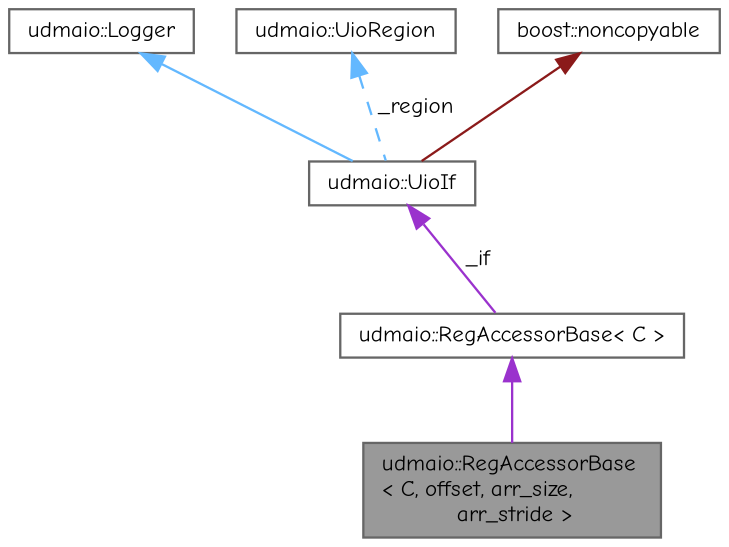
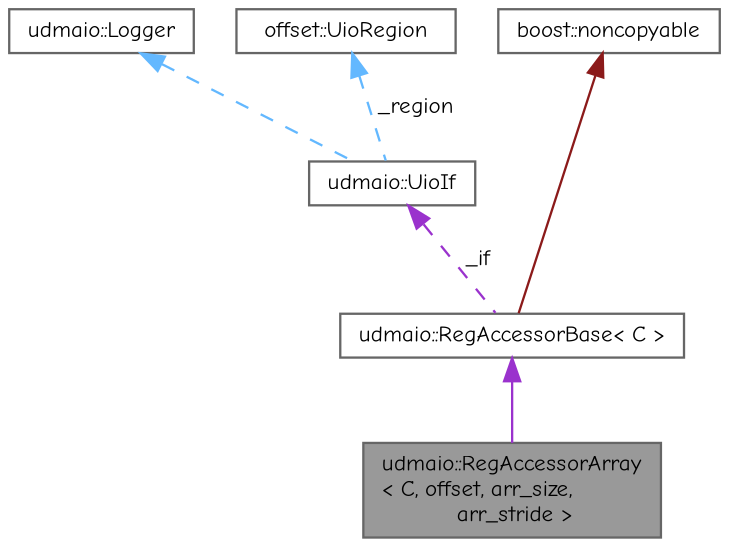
node "udmaio::UioRegion": label "udmaio::UioRegion" -> "offset::UioRegion"
edge "udmaio::UioIf" -> "udmaio::Logger": style solid -> dashed
edge "udmaio::UioIf" -> "boost::noncopyable": now "udmaio::RegAccessorBase< C >" -> "boost::noncopyable"
edge "udmaio::RegAccessorBase< C >" -> "udmaio::UioIf": style solid -> dashed
node "udmaio::RegAccessorBase < C, offset, arr_size, arr_stride >": label "udmaio::RegAccessorBase < C, offset, arr_size, arr_stride >" -> "udmaio::RegAccessorArray < C, offset, arr_size, arr_stride >"
